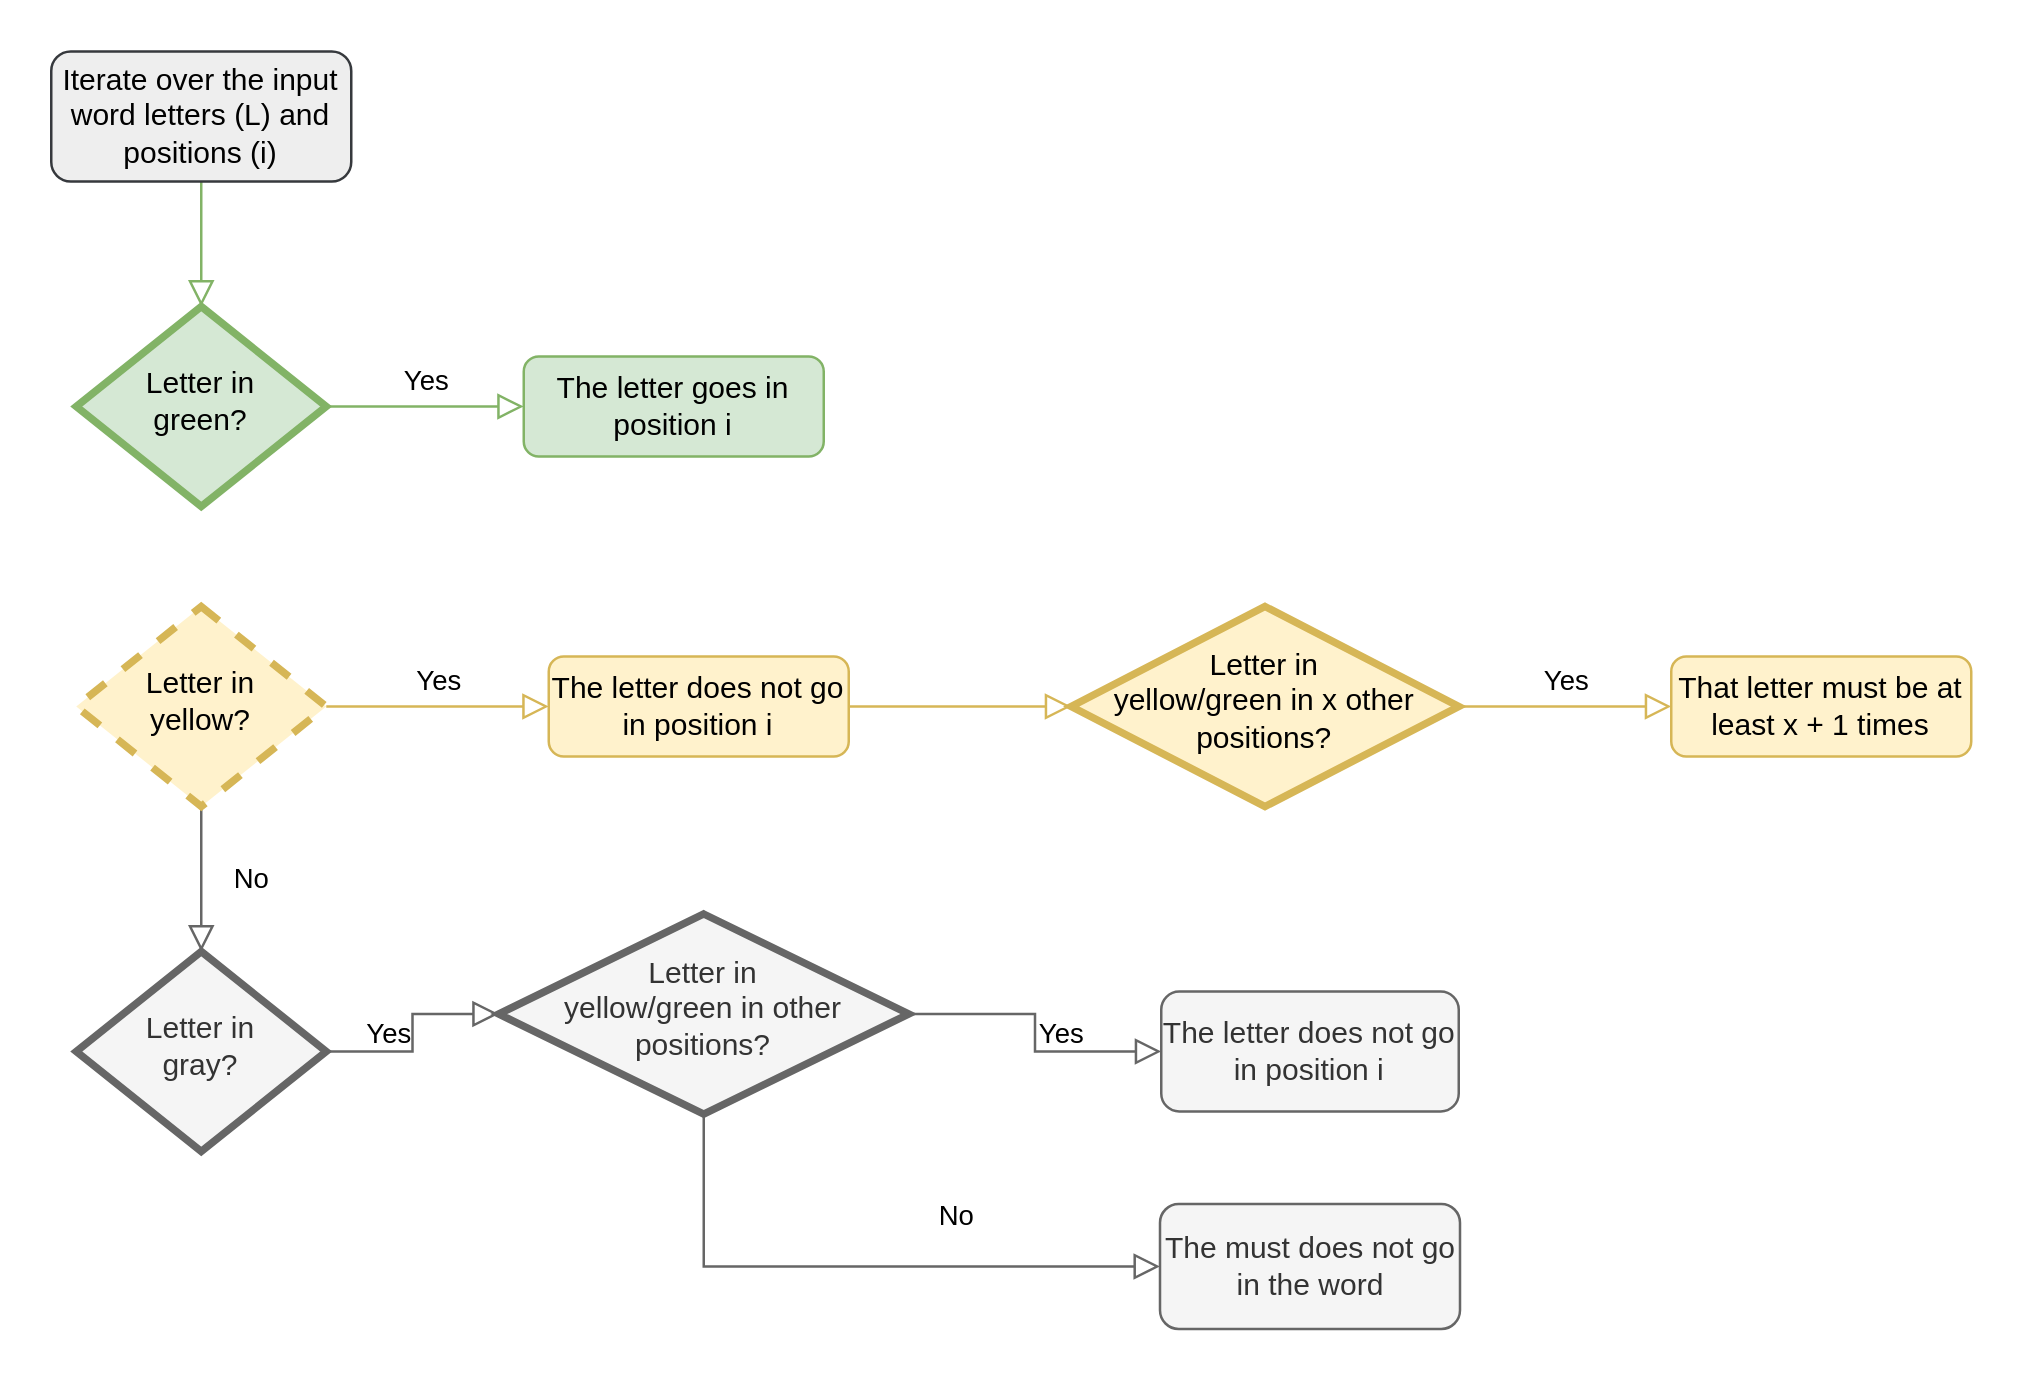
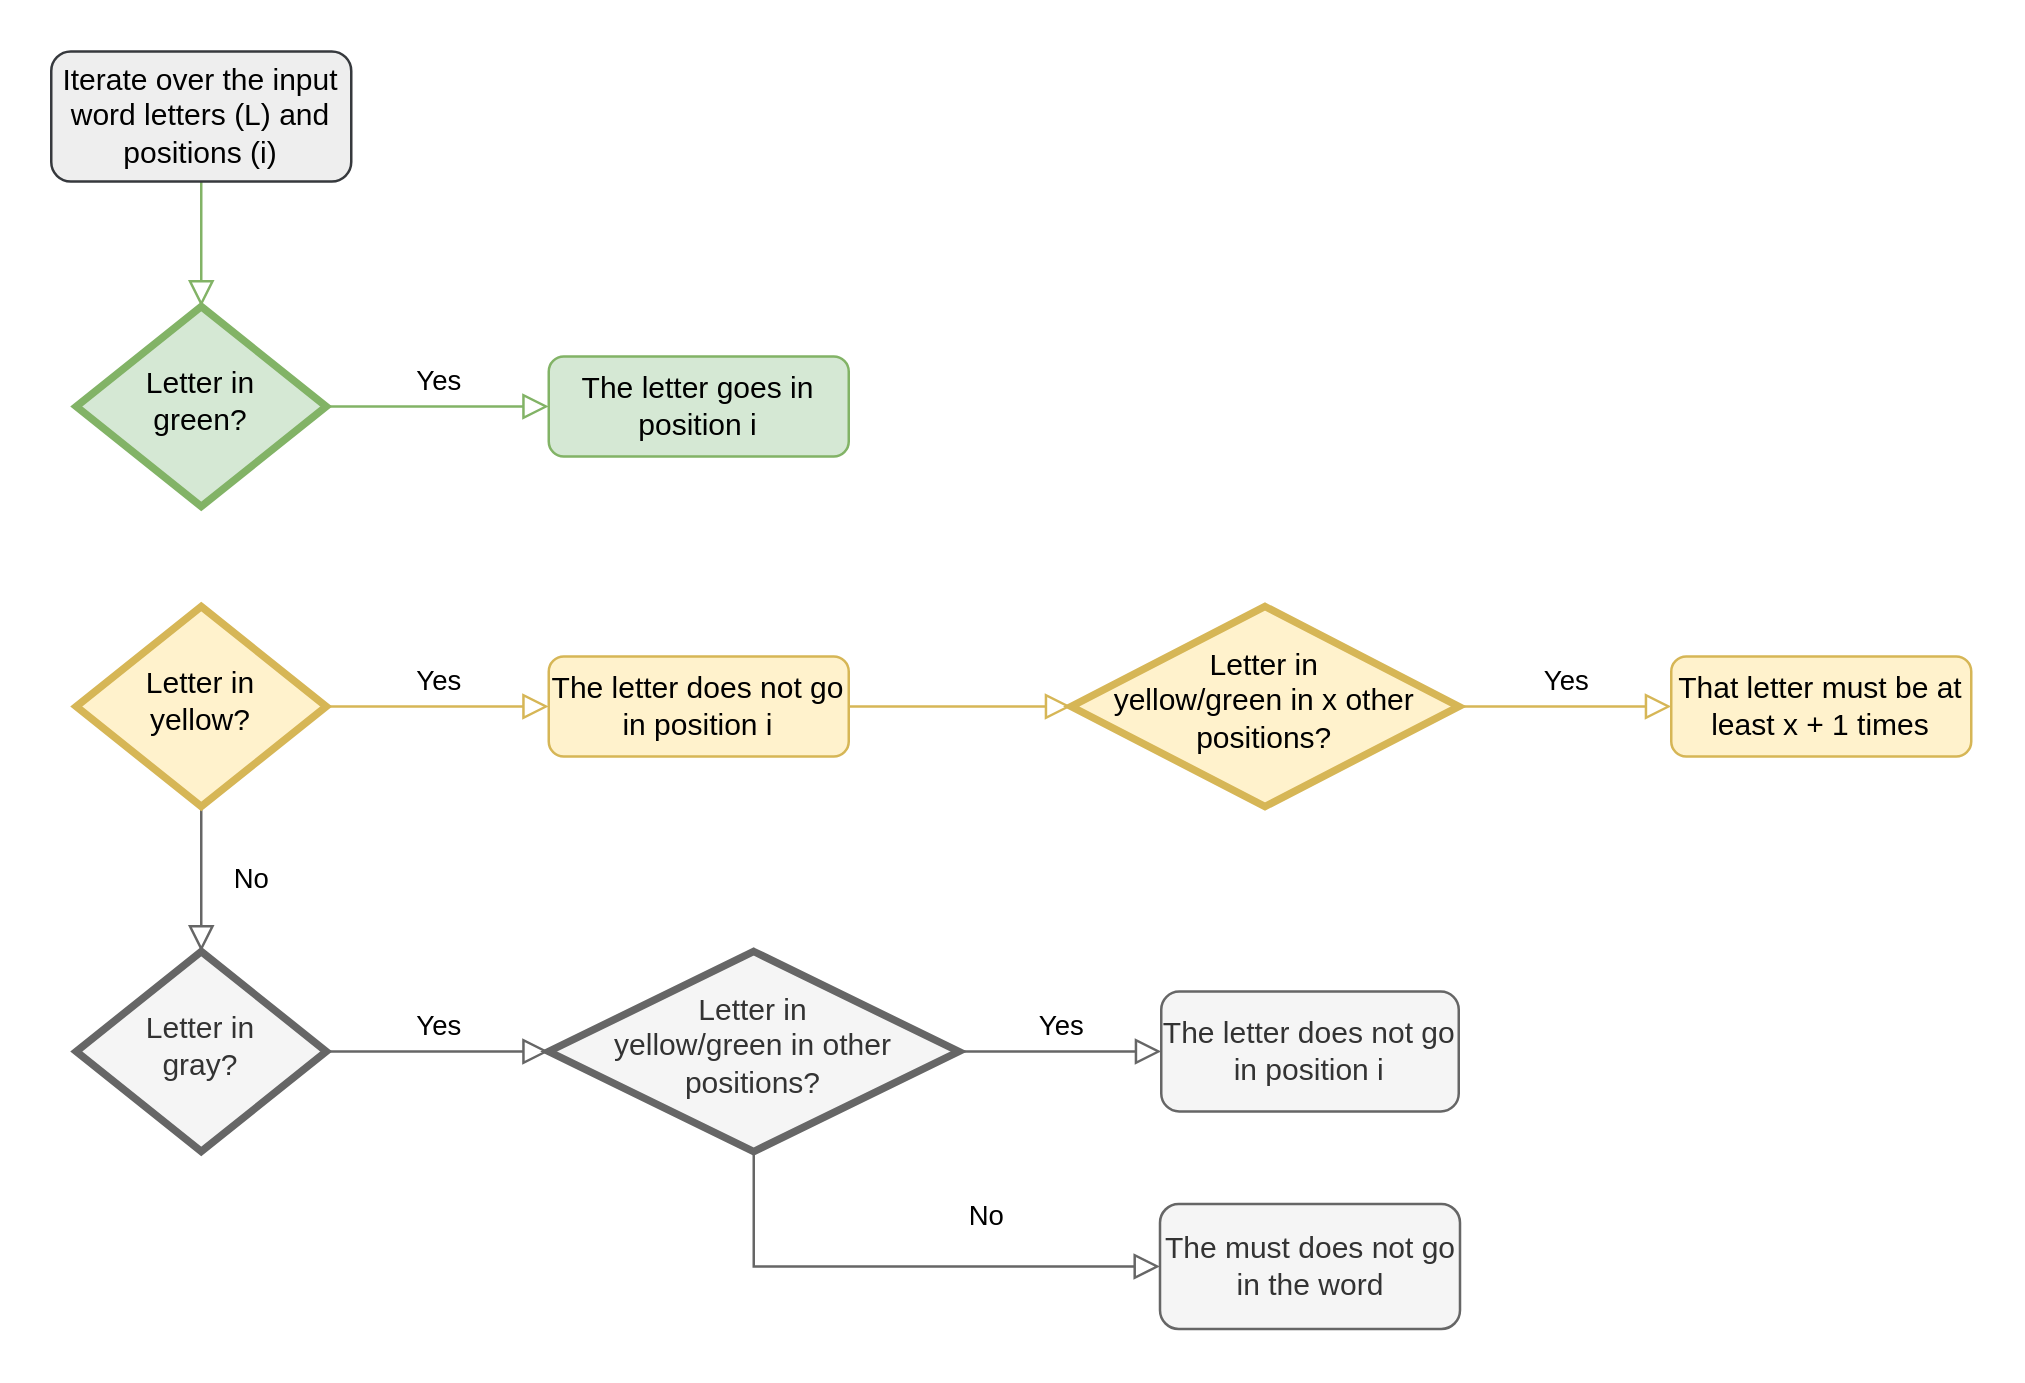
node "The letter goes in position i": moved (674, 406) -> (699, 406)
node "Letter in yellow?": style dashed -> solid
node "Letter in yellow/green in other positions?": moved (704, 1014) -> (754, 1051)
